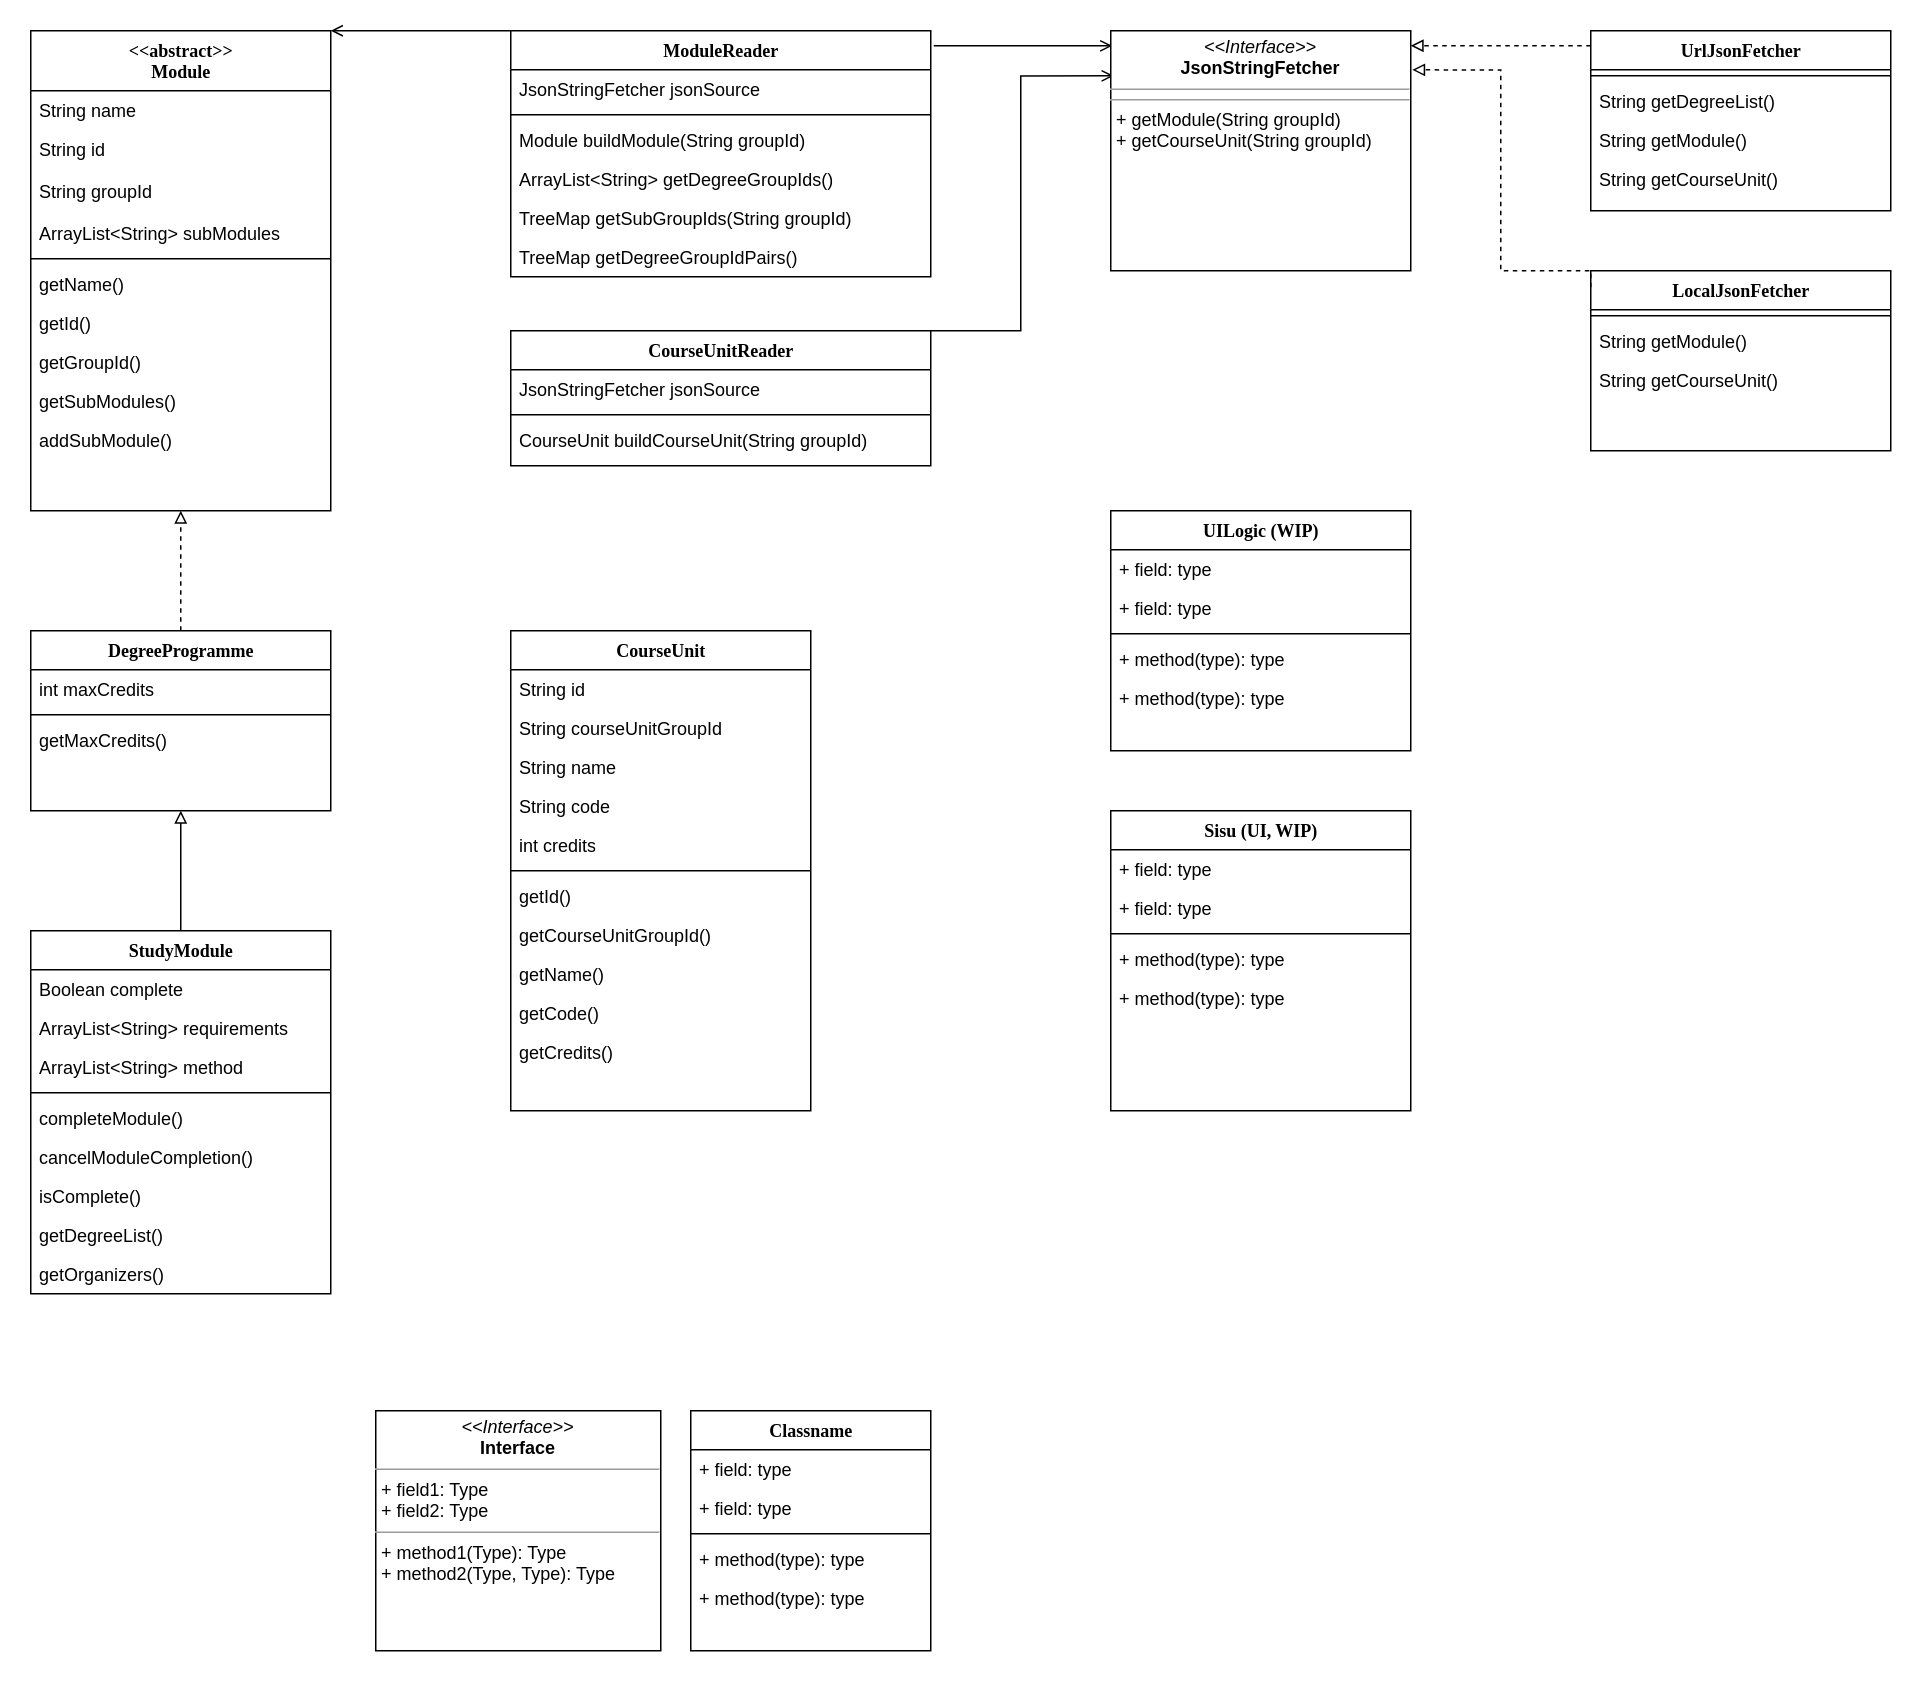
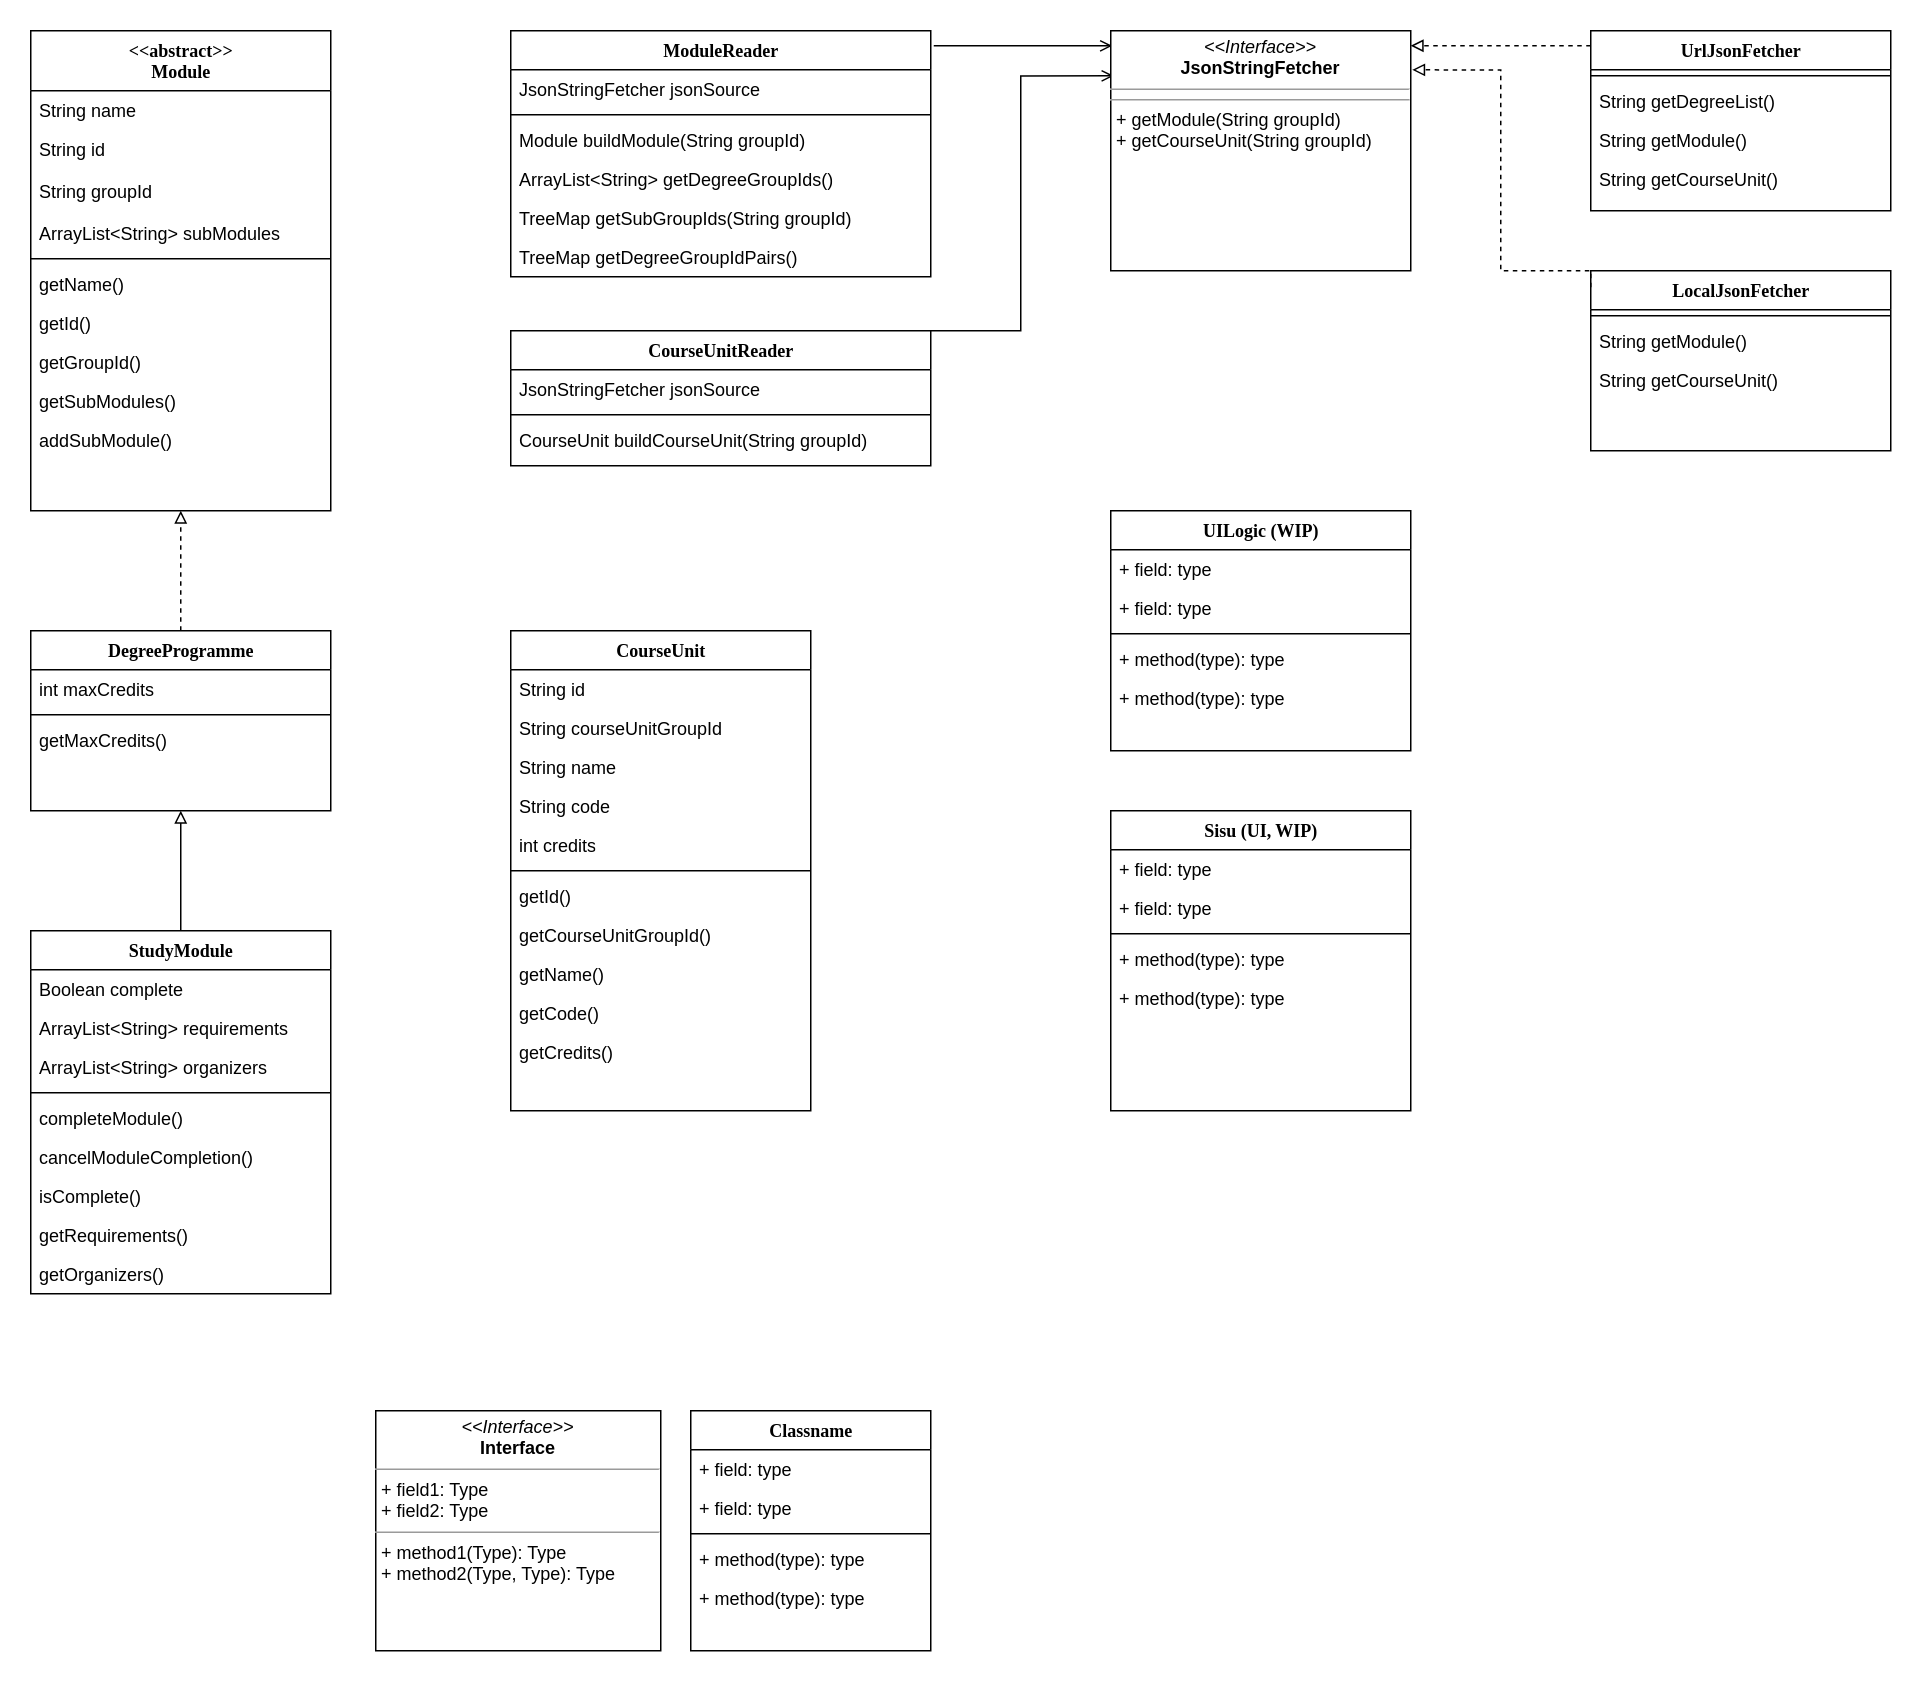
edge "ModuleReader" -> "<<abstract>> Module": removed
node "ArrayList<String> method": label "ArrayList<String> method" -> "ArrayList<String> organizers"
node "getDegreeList()": label "getDegreeList()" -> "getRequirements()"
